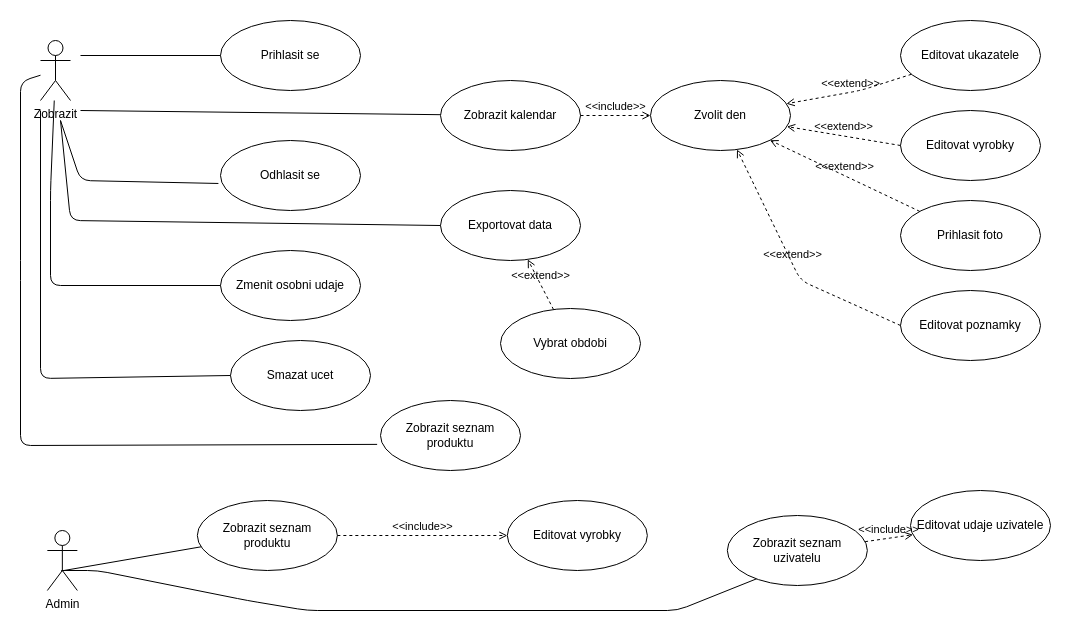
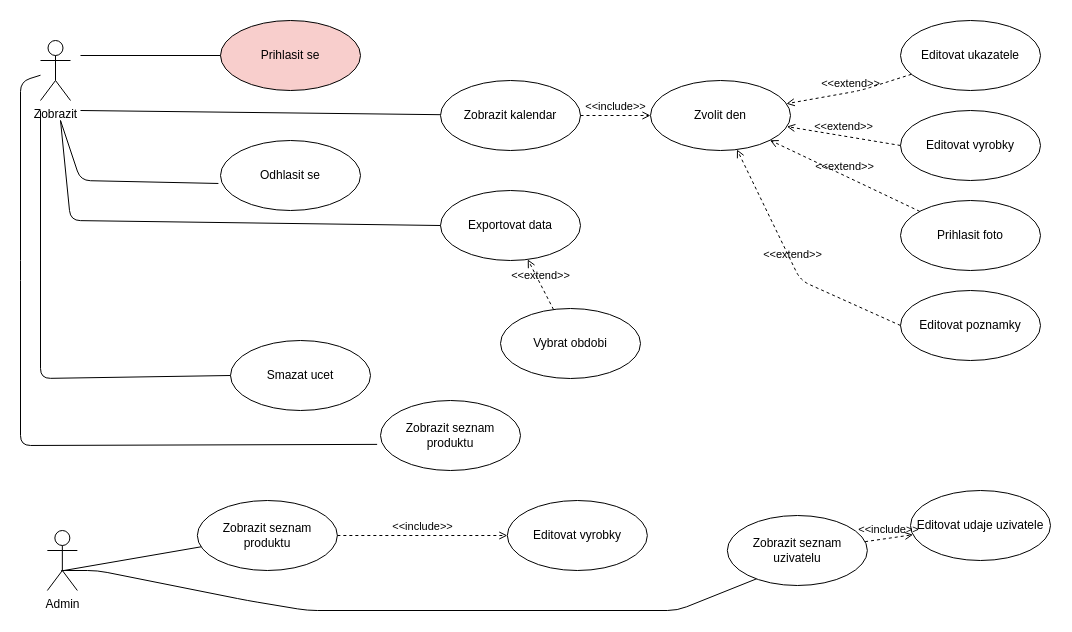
node "Prihlasit se": fillcolor #ffffff -> #f8cecc
edge "Zobrazit" -- "Zmenit osobni udaje": removed
node "Zmenit osobni udaje": removed
